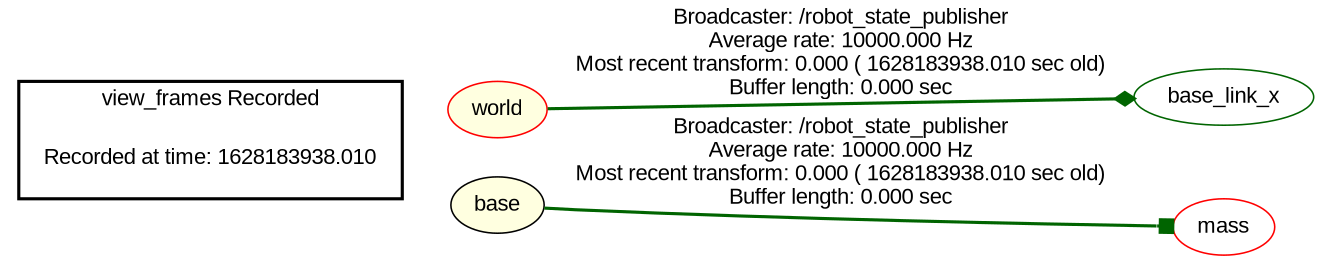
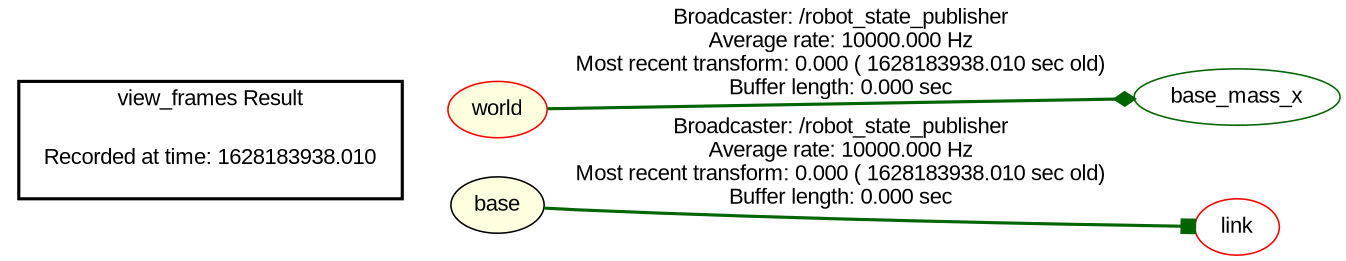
node "base_link_x": label "base_link_x" -> "base_mass_x"
cluster "view_frames Recorded": label "view_frames Recorded" -> "view_frames Result"
node "mass": label "mass" -> "link"
